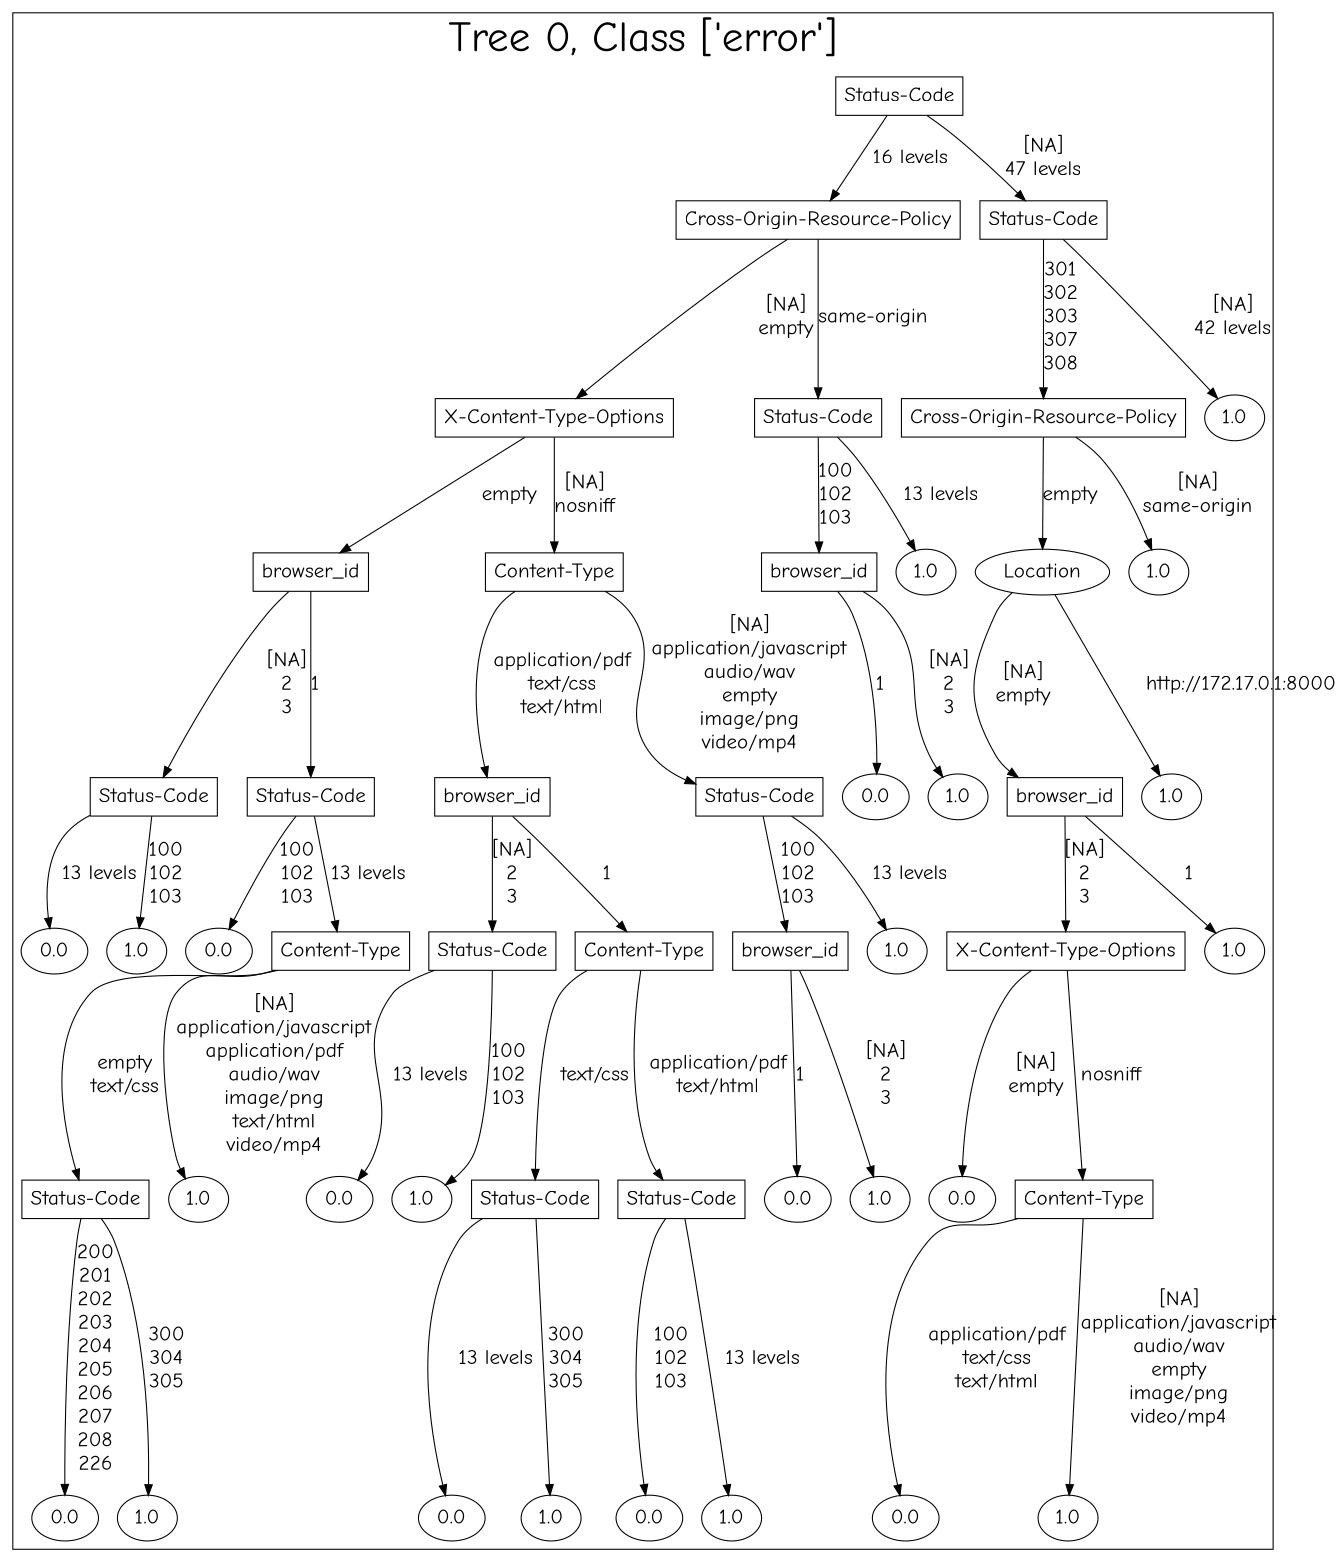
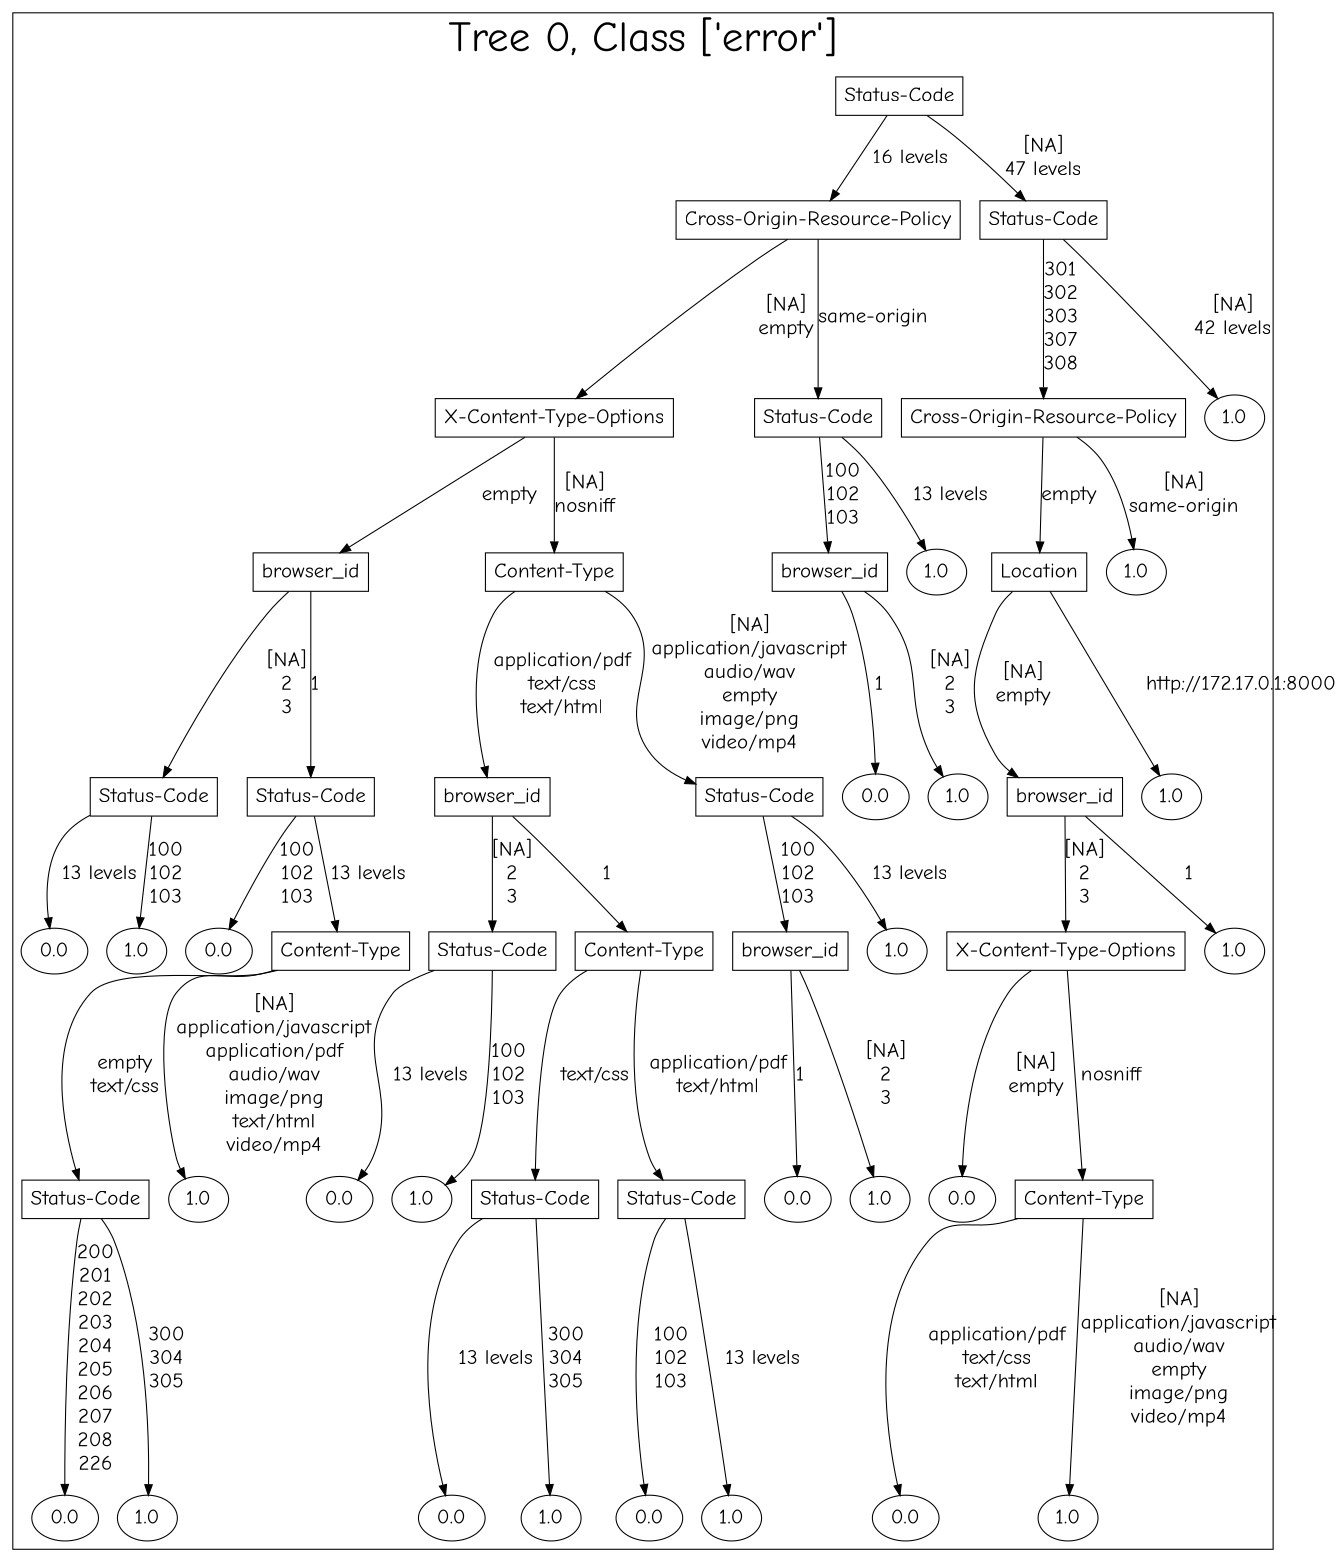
node "Location": shape ellipse -> box
